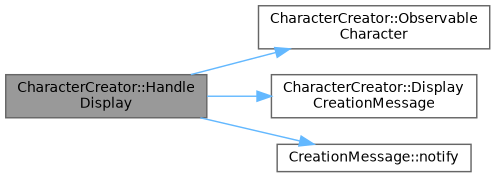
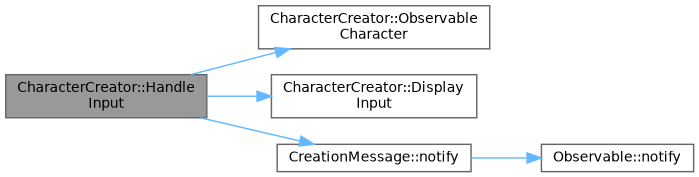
node "CharacterCreator::Handle Display": label "CharacterCreator::Handle Display" -> "CharacterCreator::Handle Input"
node "CharacterCreator::Display CreationMessage": label "CharacterCreator::Display CreationMessage" -> "CharacterCreator::Display Input"
node "Observable::notify": added
